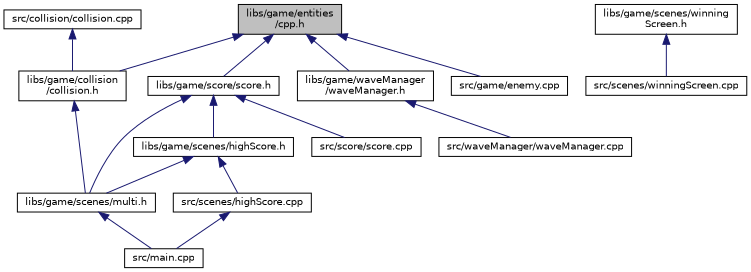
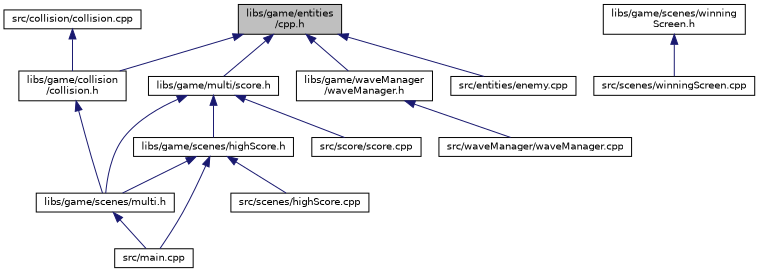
node "libs/game/score/score.h": label "libs/game/score/score.h" -> "libs/game/multi/score.h"
node "src/game/enemy.cpp": label "src/game/enemy.cpp" -> "src/entities/enemy.cpp"
edge "src/main.cpp" -> "src/scenes/highScore.cpp": now "src/main.cpp" -> "libs/game/scenes/highScore.h"
